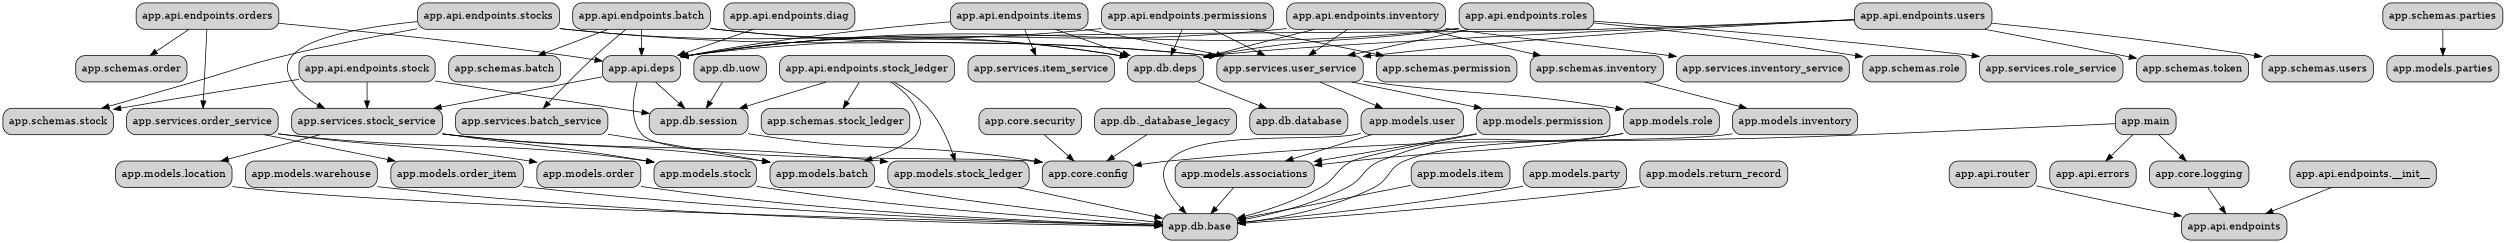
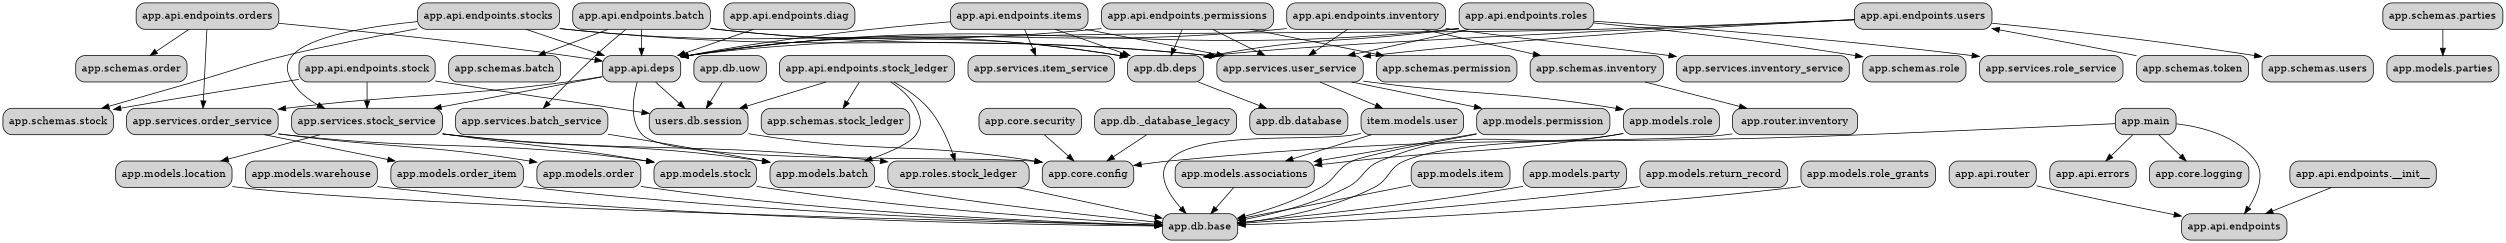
edge "app.api.endpoints.stocks" -> "app.api.deps": added
edge "app.api.endpoints.inventory" -> "app.db.deps": removed
edge "app.api.endpoints.users" -> "app.schemas.token": reversed
edge "app.api.deps" -> "app.services.order_service": added
node "app.db.session": label "app.db.session" -> "users.db.session"
node "app.models.user": label "app.models.user" -> "item.models.user"
node "app.models.inventory": label "app.models.inventory" -> "app.router.inventory"
node "app.models.stock_ledger": label "app.models.stock_ledger" -> "app.roles.stock_ledger"
node "app.models.role_grants": added
edge "app.core.logging" -> "app.api.endpoints": now "app.main" -> "app.api.endpoints"
